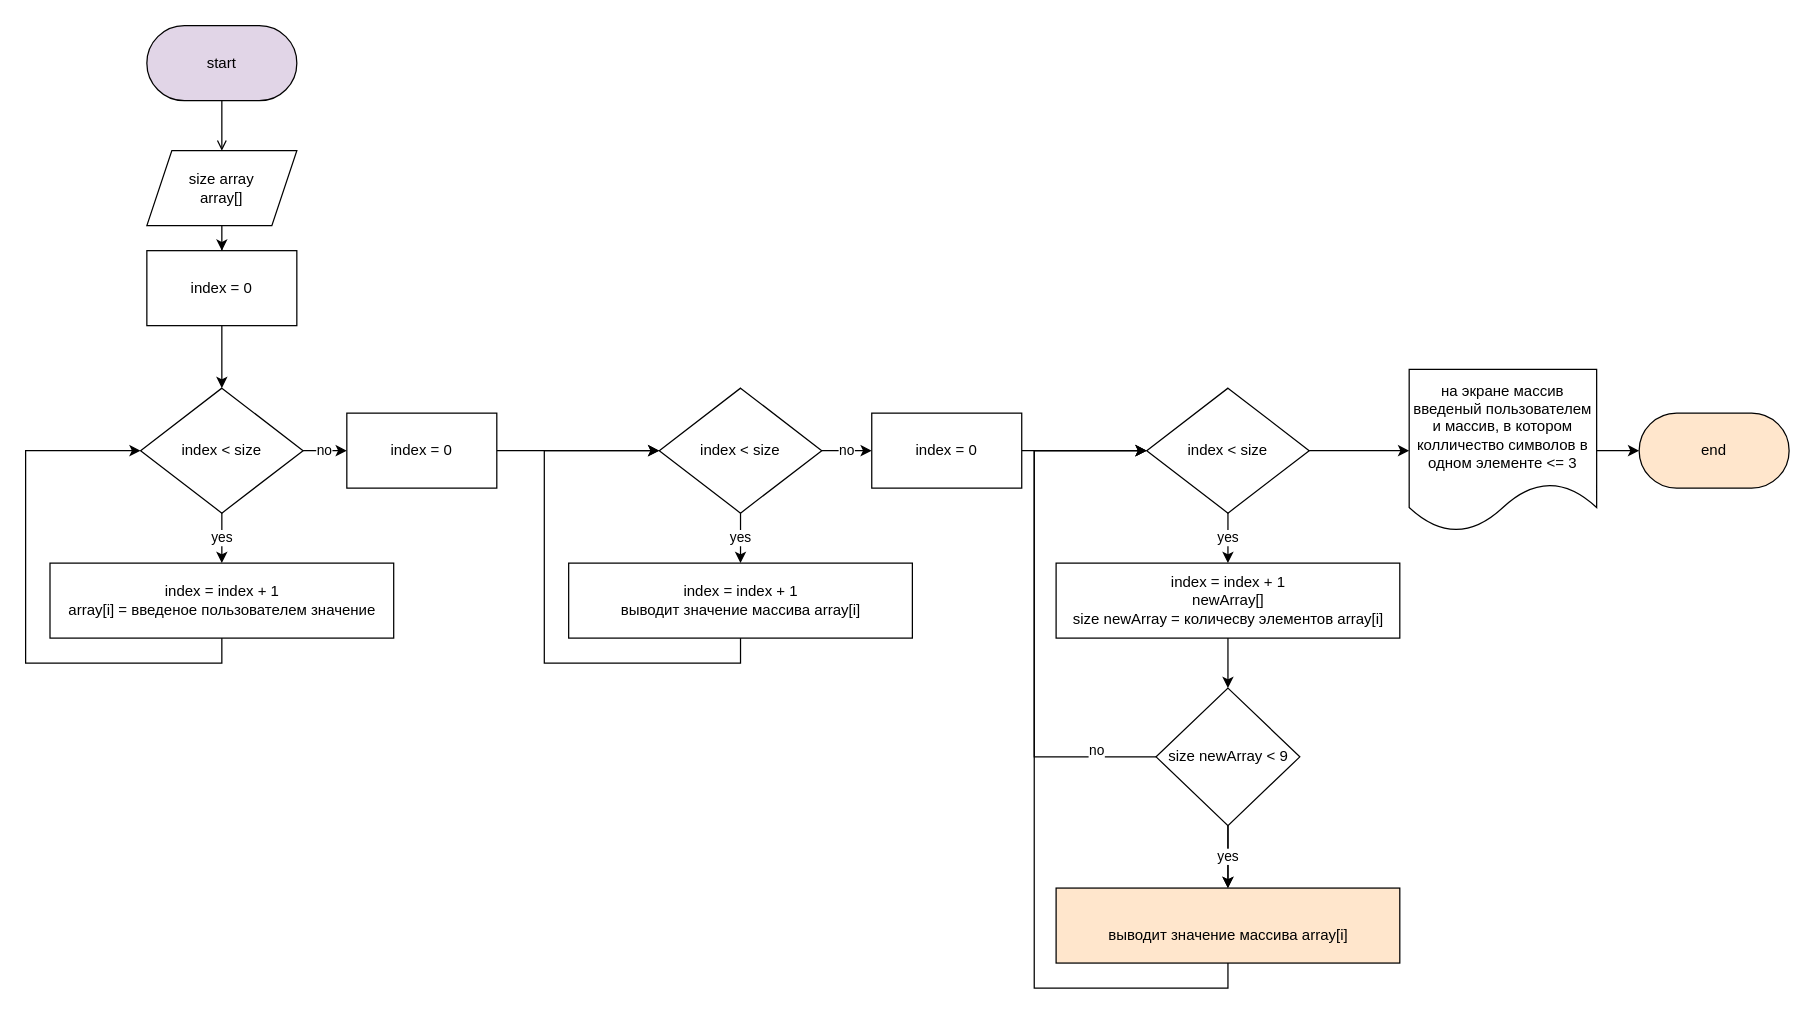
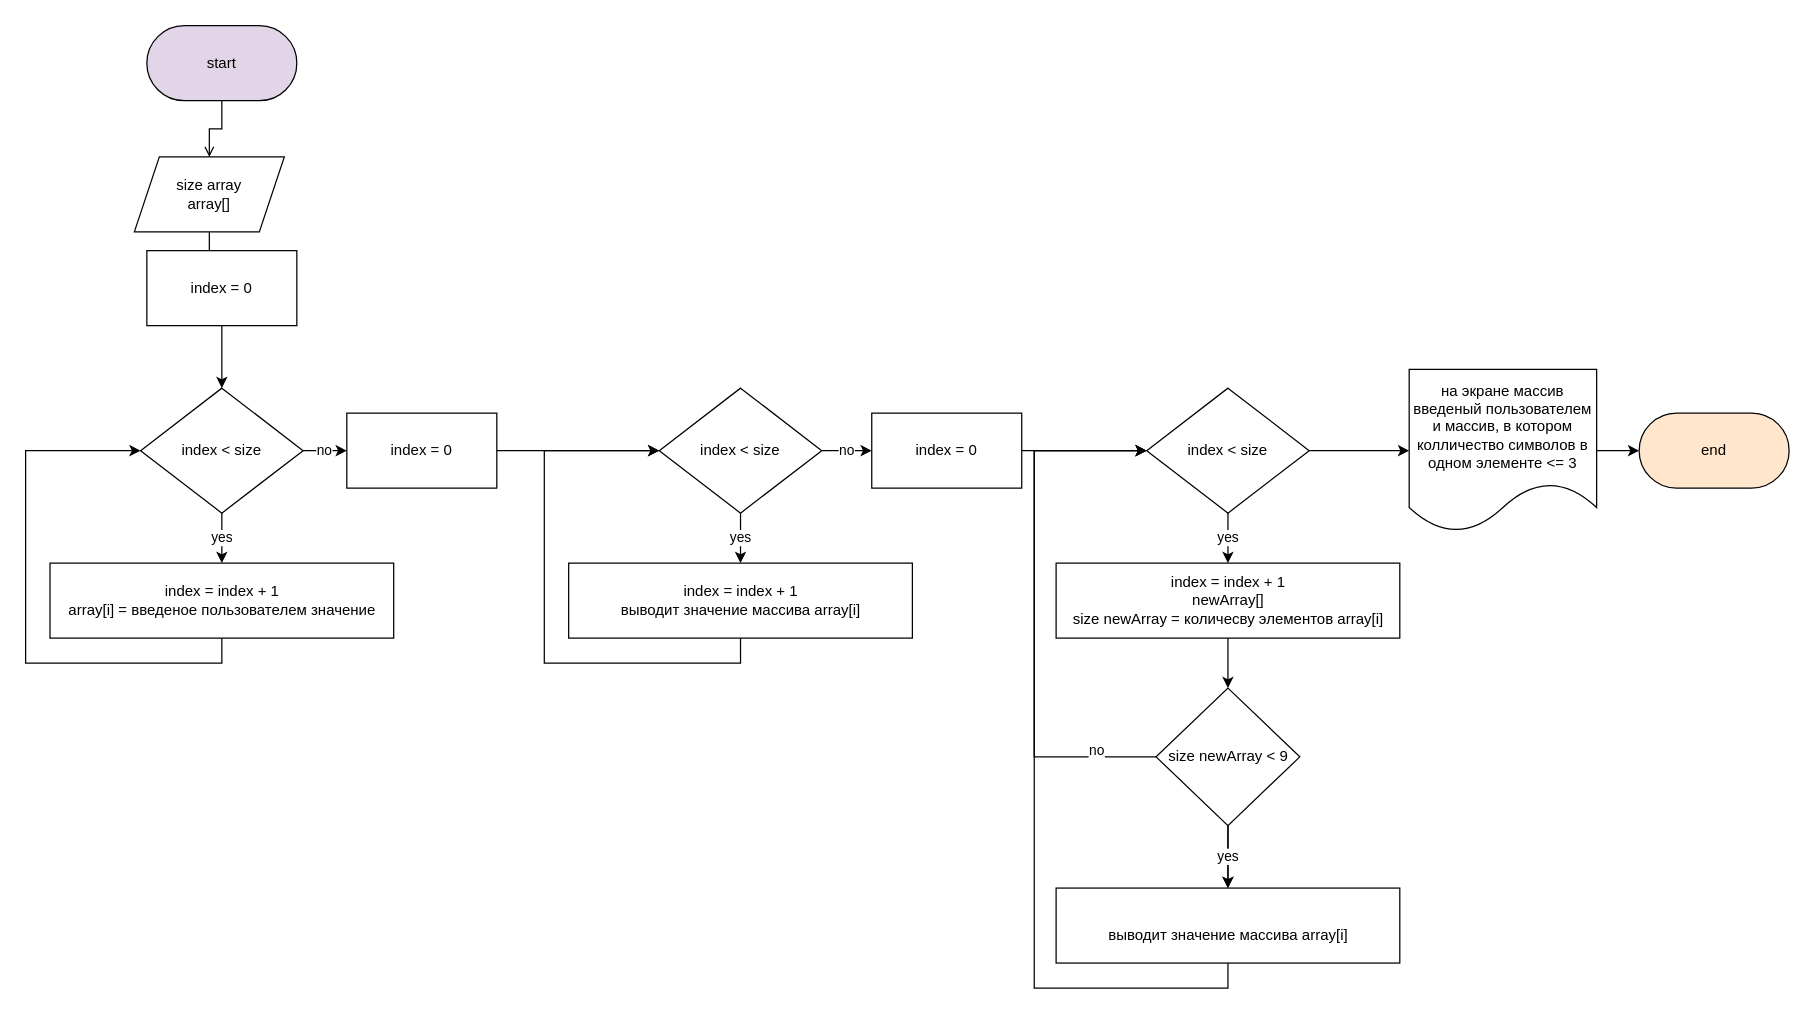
node "size array array[]": moved (222, 188) -> (209, 194)
node "выводит значение массива array[i]": fillcolor #ffe6cc -> #ffffff
